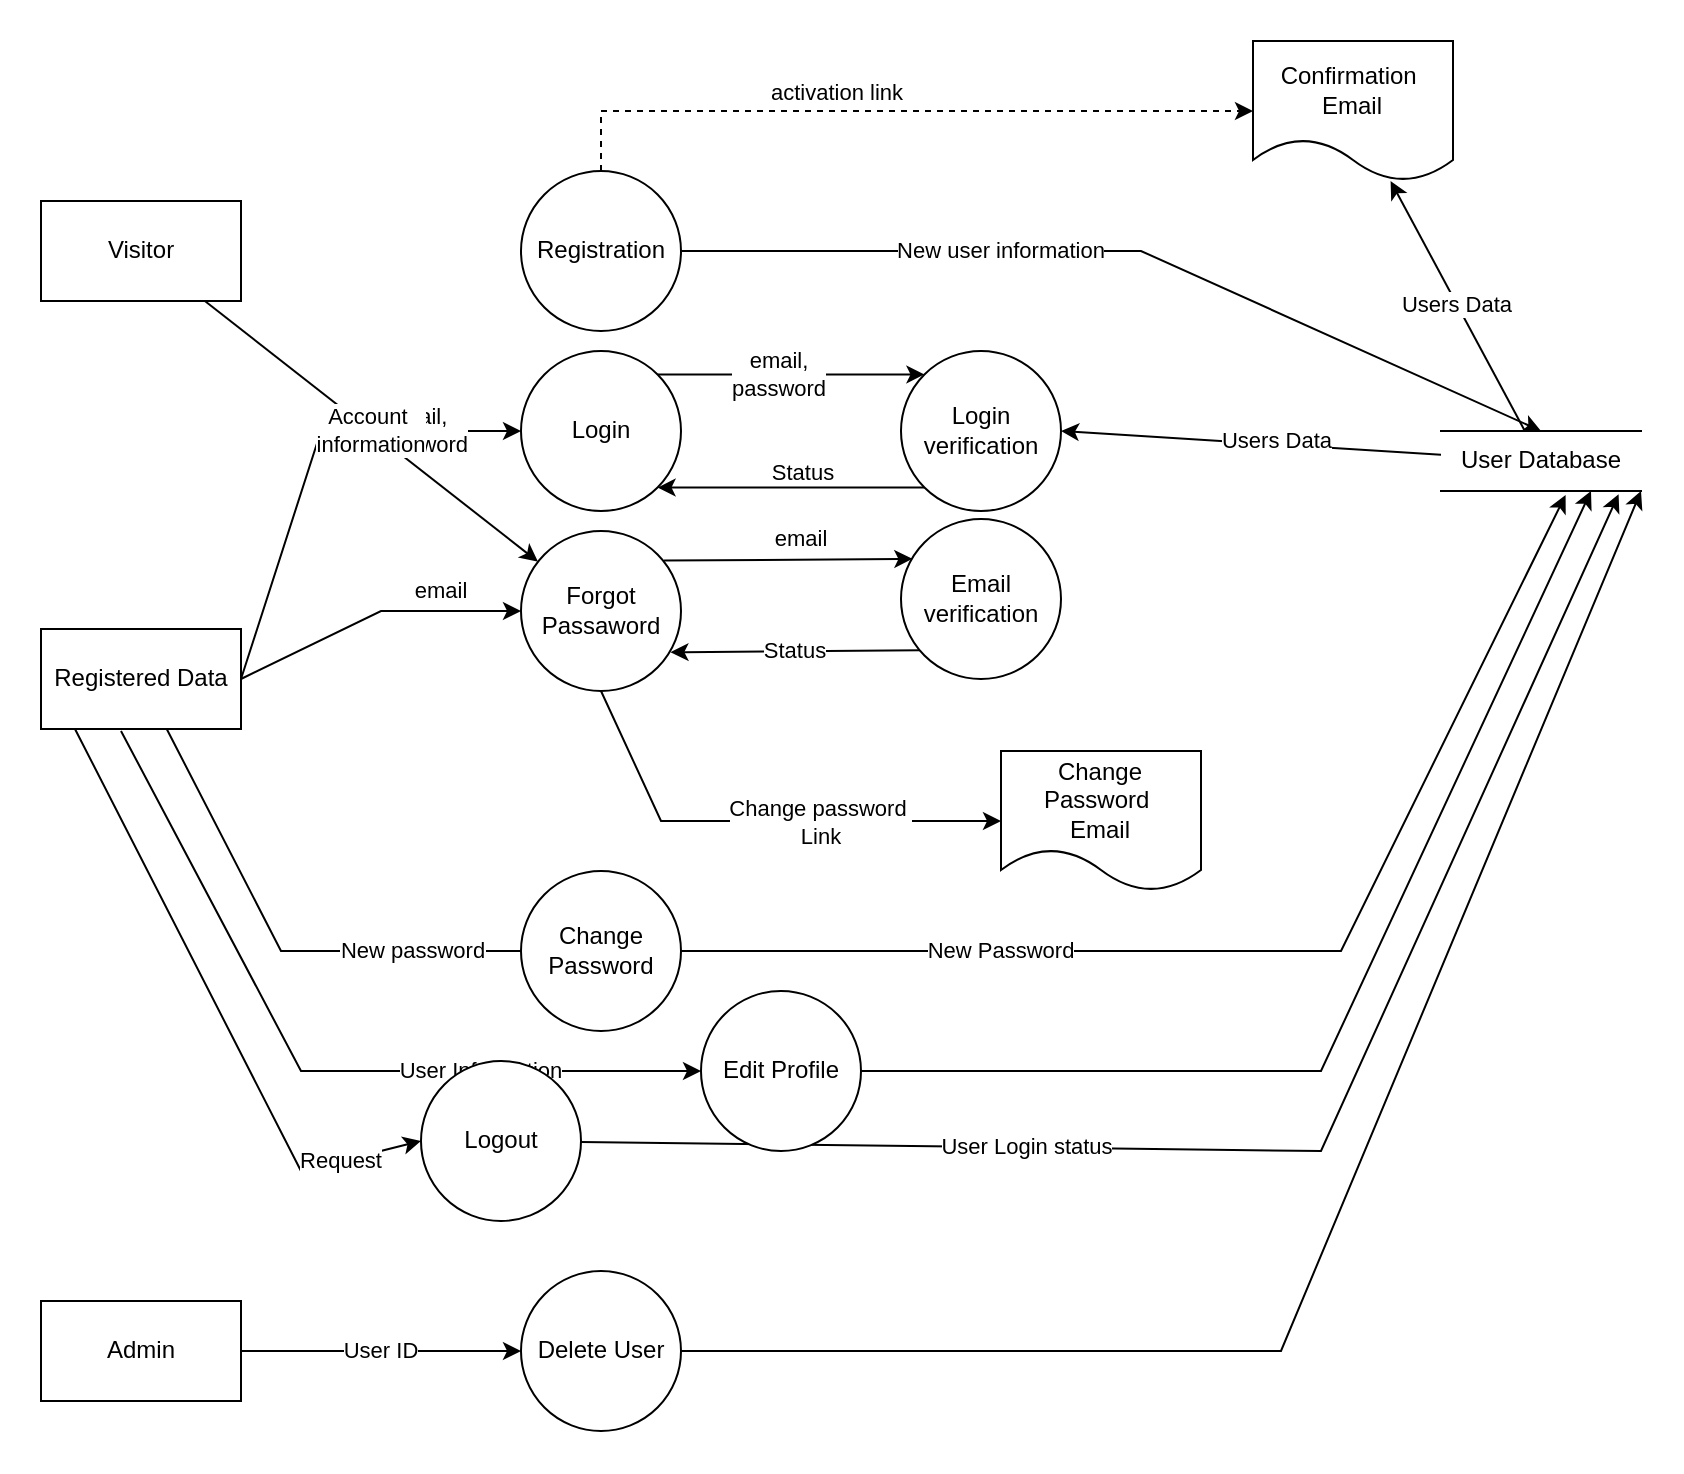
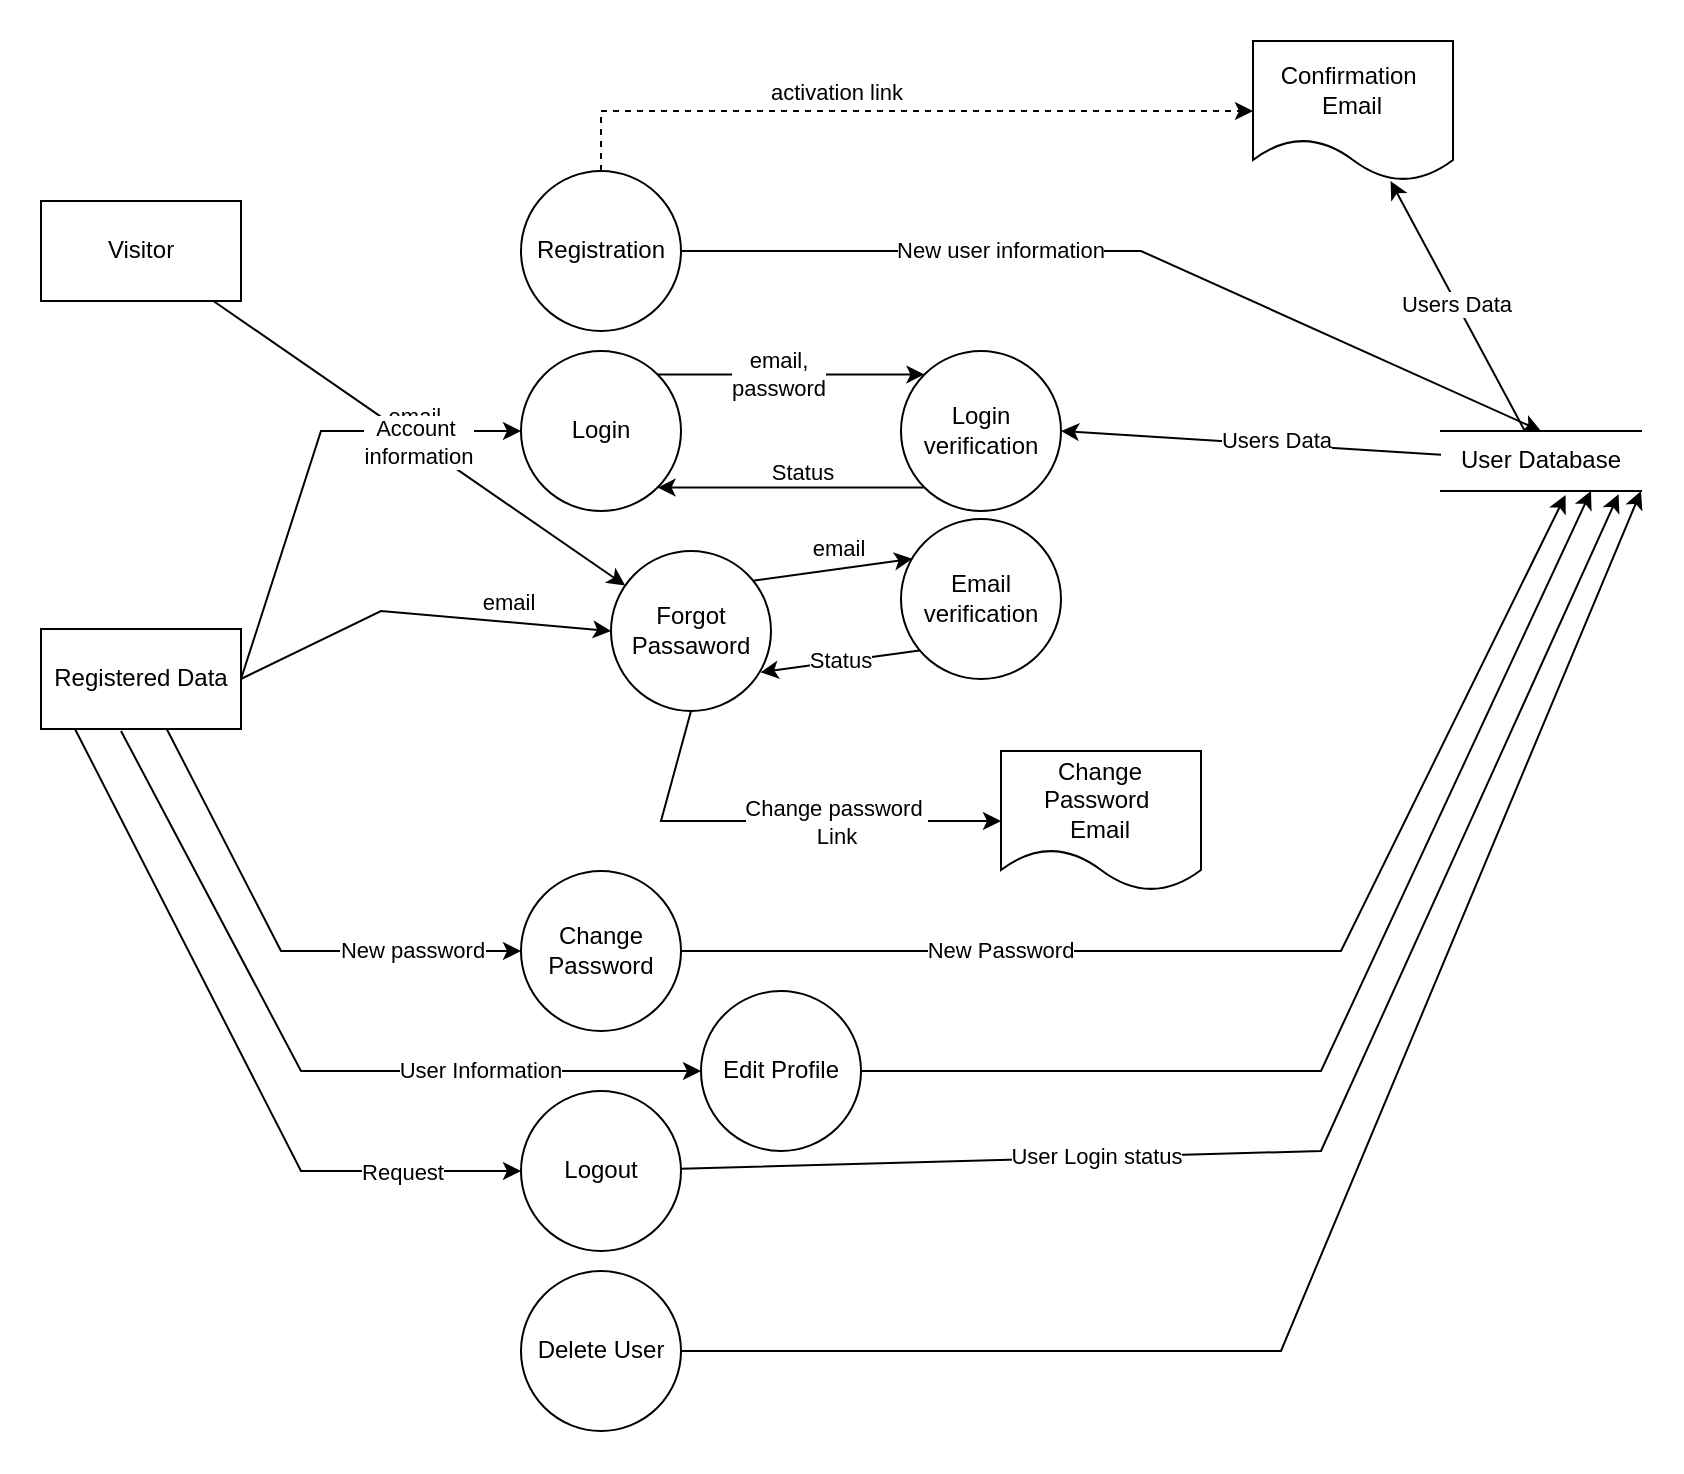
node "Forgot Passaword": moved (601, 611) -> (691, 631)
edge "Registered Data" -- "Change Password": arrowhead none -> classic
node "Logout": moved (501, 1141) -> (601, 1171)
node "Admin": removed
edge "Admin" -> "Delete User": removed, label "User ID"
